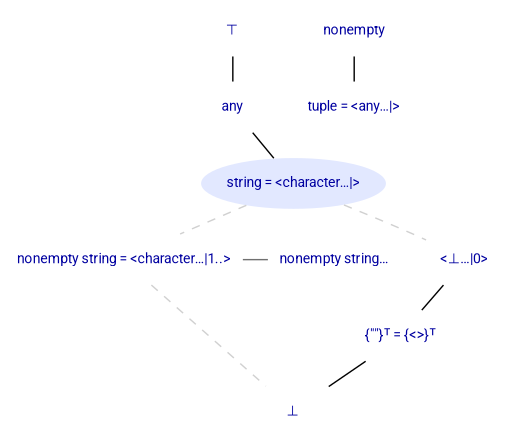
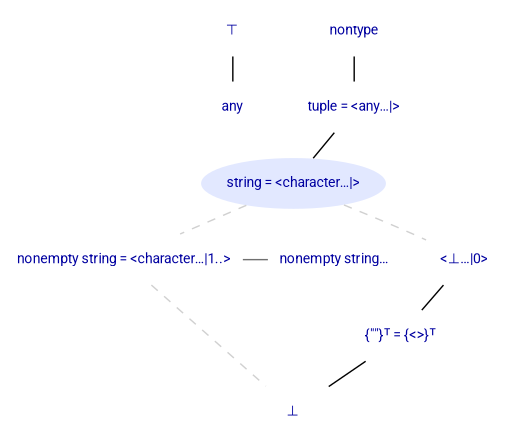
node "nonempty": label "nonempty" -> "nontype"
edge "any" -- "string = <character…|>": now "tuple = <any…|>" -- "string = <character…|>"
